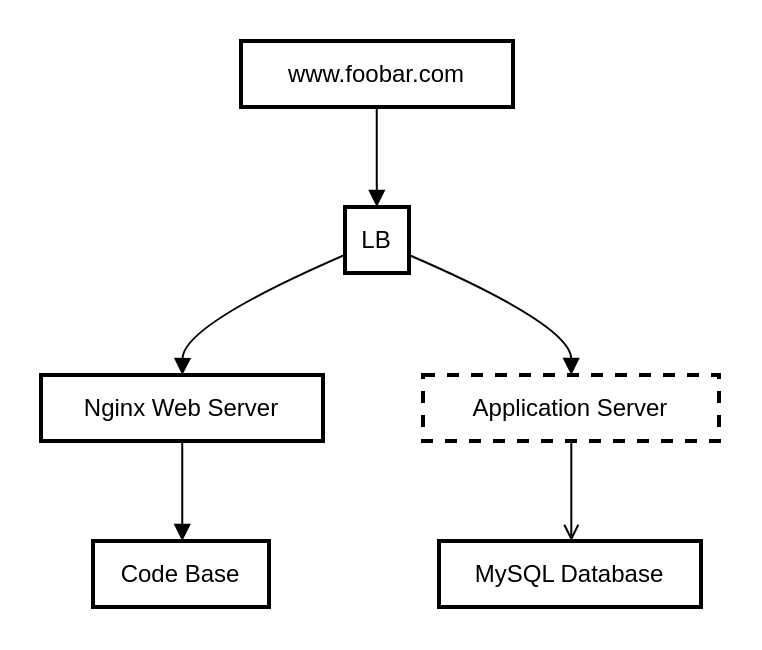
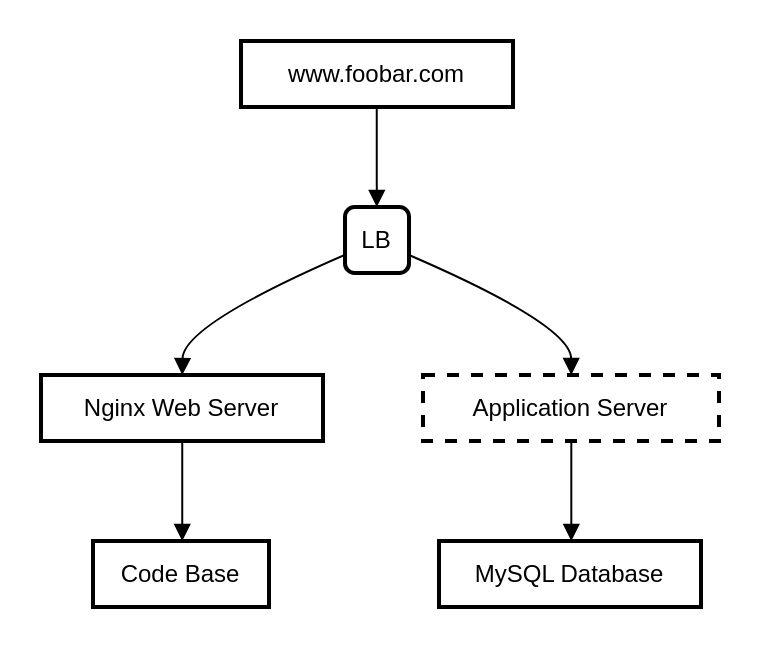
node "LB": shape rectangle -> rounded rectangle
edge "Application Server" -> "MySQL Database": arrowhead open -> block
